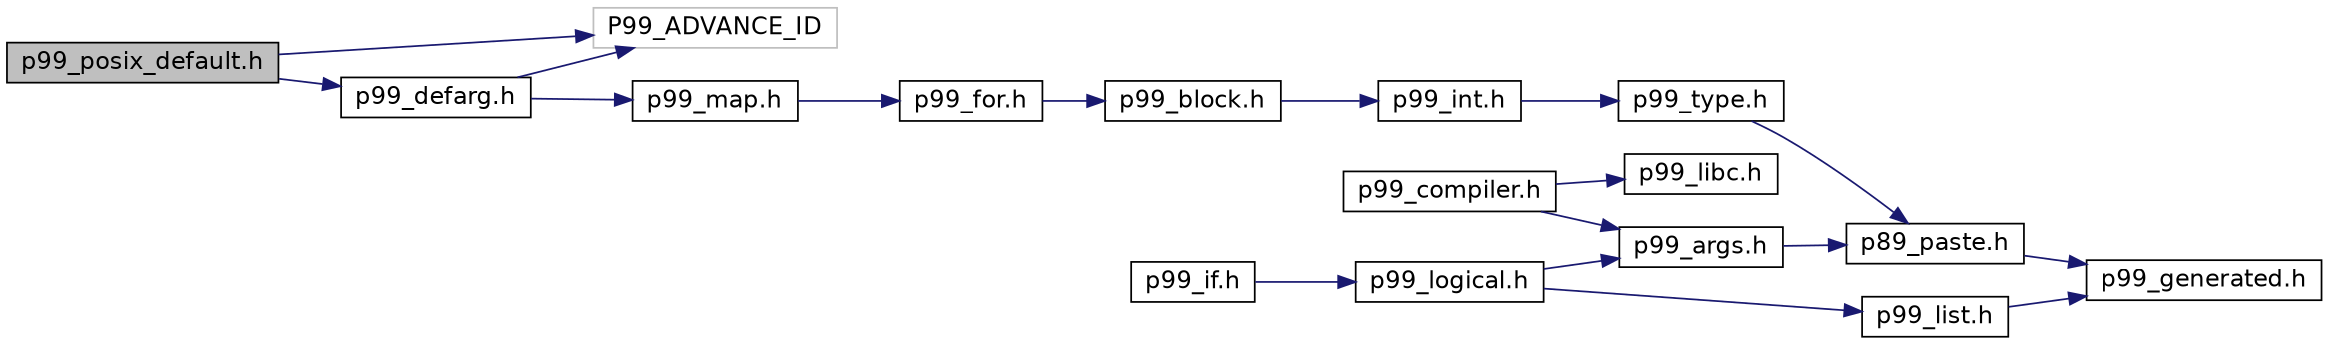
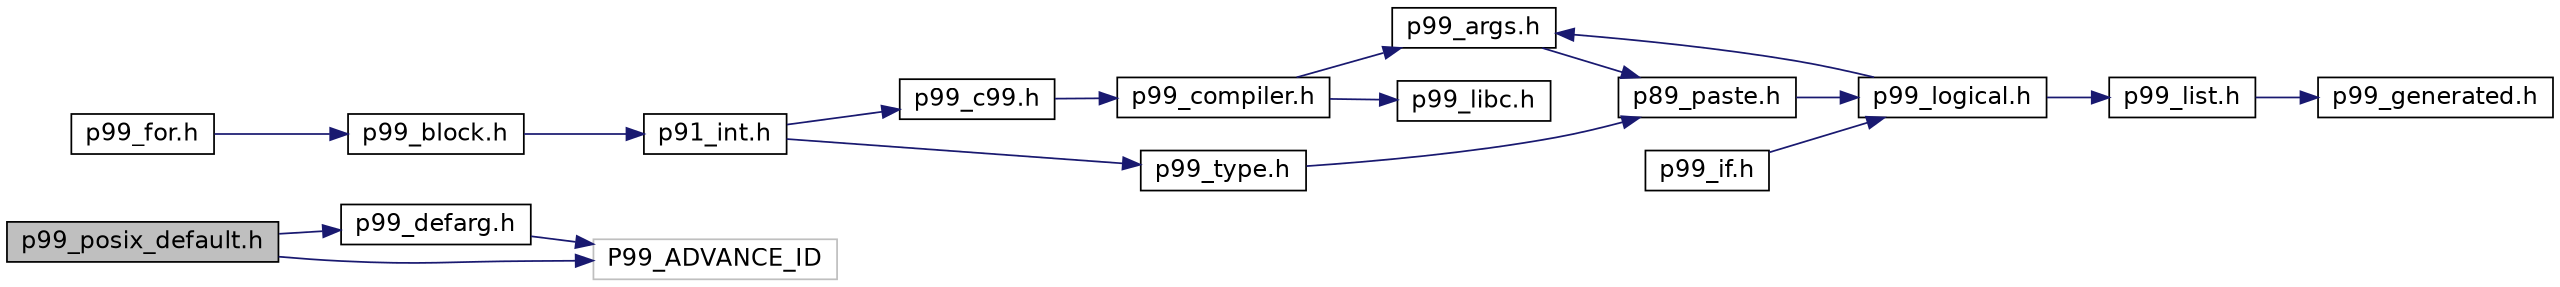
node "p99_c99.h": added
node "p99_map.h": removed
node "p99_int.h": label "p99_int.h" -> "p91_int.h"
edge "p89_paste.h" -> "p99_generated.h": now "p89_paste.h" -> "p99_logical.h"
